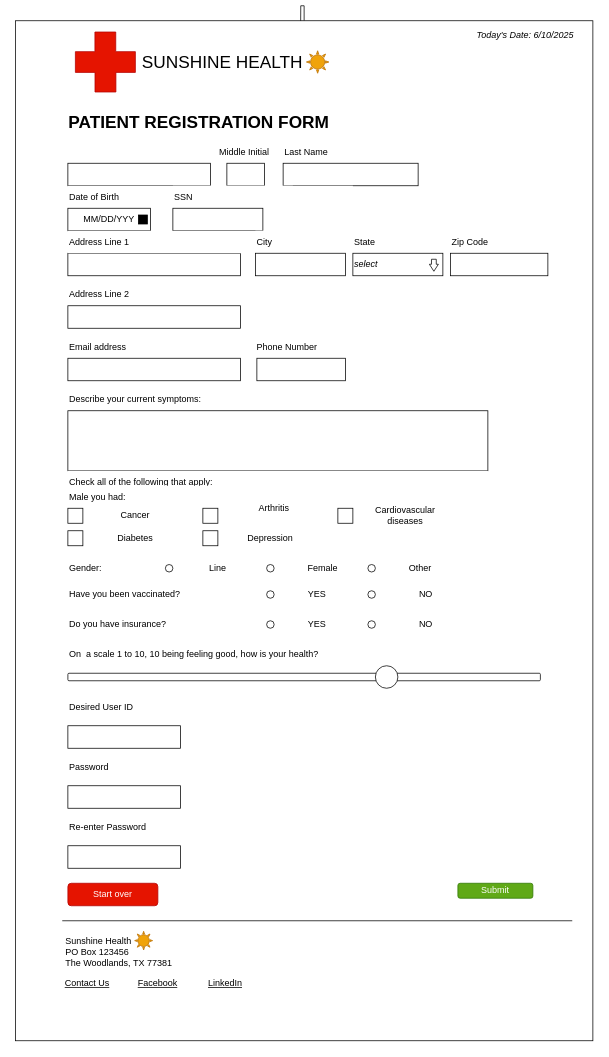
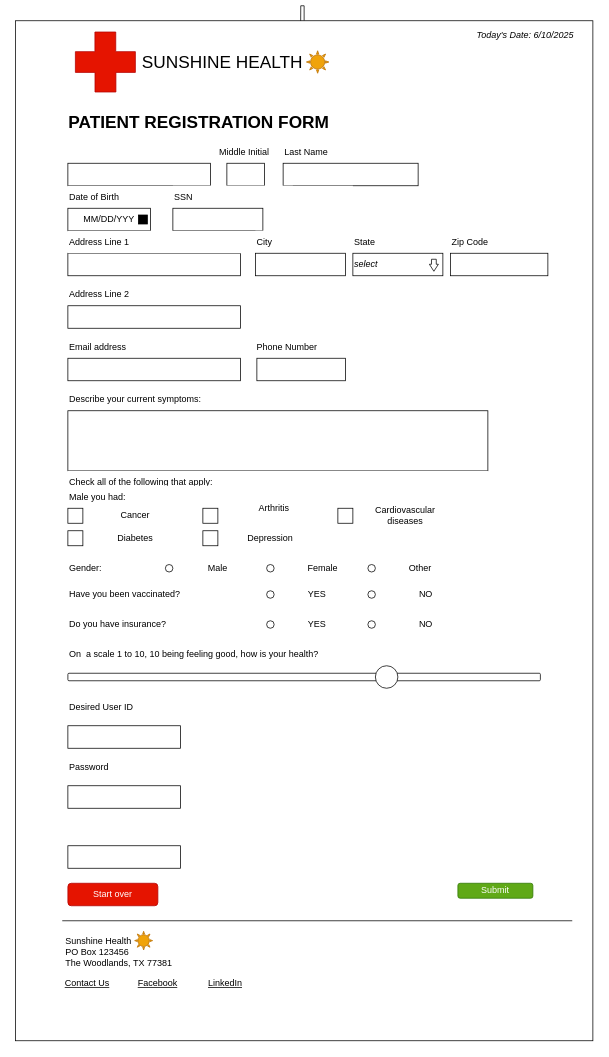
node "Line": label "Line" -> "Male"
node "Re-enter Password": removed
